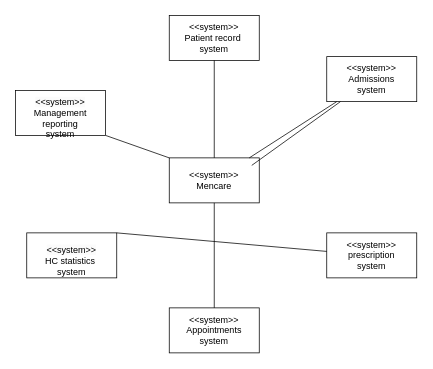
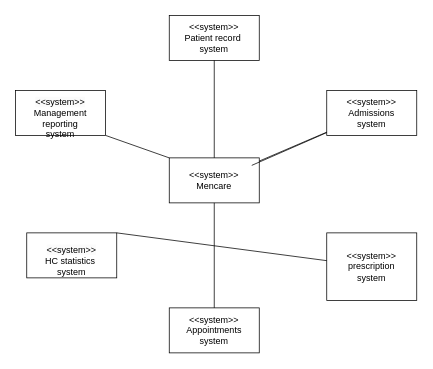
node "<<system>> Admissions system": moved (372, 79) -> (372, 113)
node "<<system>> prescription system": size 90x45 -> 90x68
